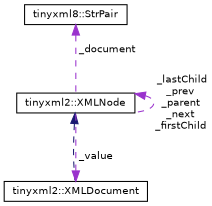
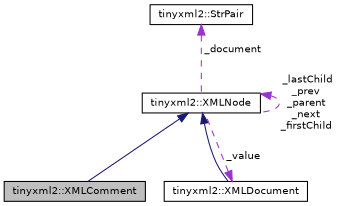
node "tinyxml8::StrPair": label "tinyxml8::StrPair" -> "tinyxml2::StrPair"
edge "tinyxml2::XMLDocument" -> "tinyxml2::XMLNode": style dashed -> solid
node "tinyxml2::XMLComment": added
